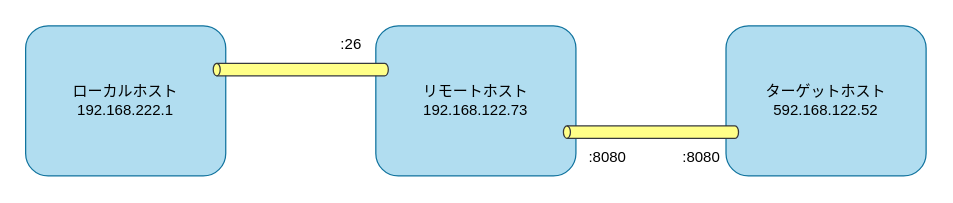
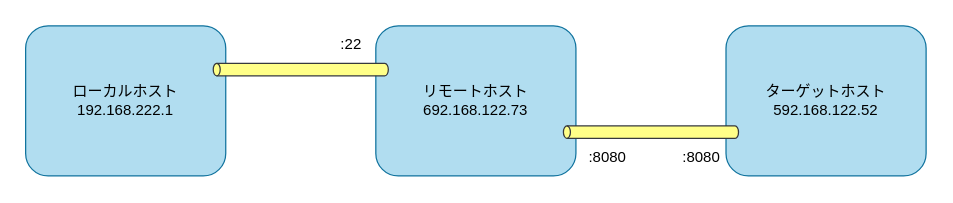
node ":26": label ":26" -> ":22"
node "リモートホスト 192.168.122.73": label "リモートホスト 192.168.122.73" -> "リモートホスト 692.168.122.73"
